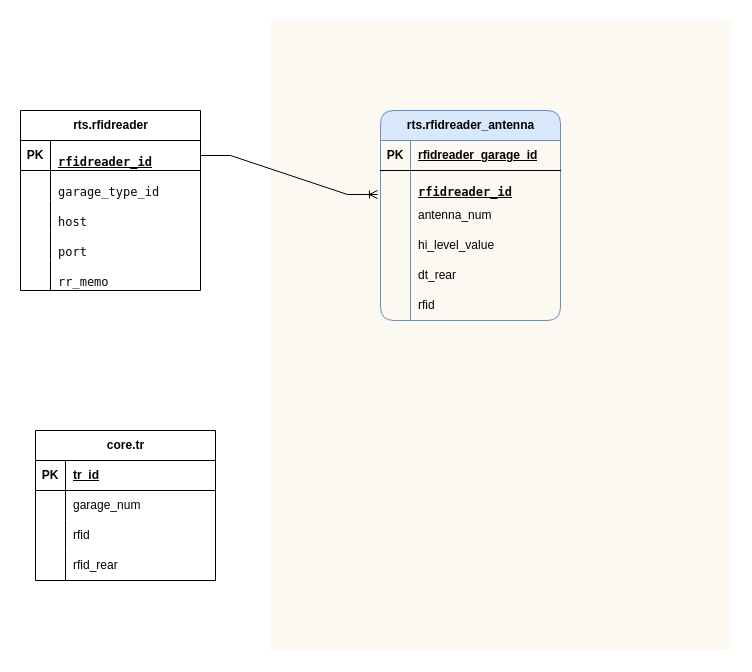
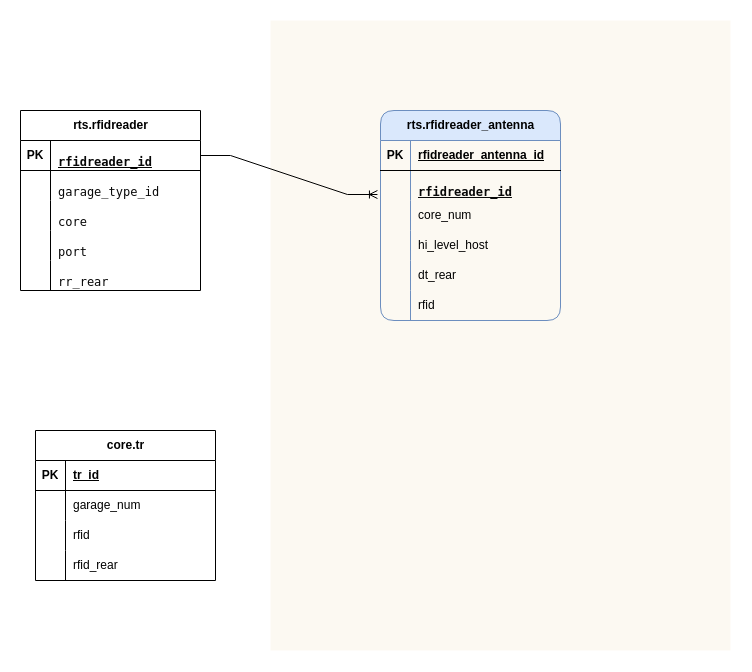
node "rfidreader_garage_id": label "rfidreader_garage_id" -> "rfidreader_antenna_id"
node "host": label "host" -> "core"
node "antenna_num": label "antenna_num" -> "core_num"
node "hi_level_value": label "hi_level_value" -> "hi_level_host"
node "rr_memo": label "rr_memo" -> "rr_rear"
